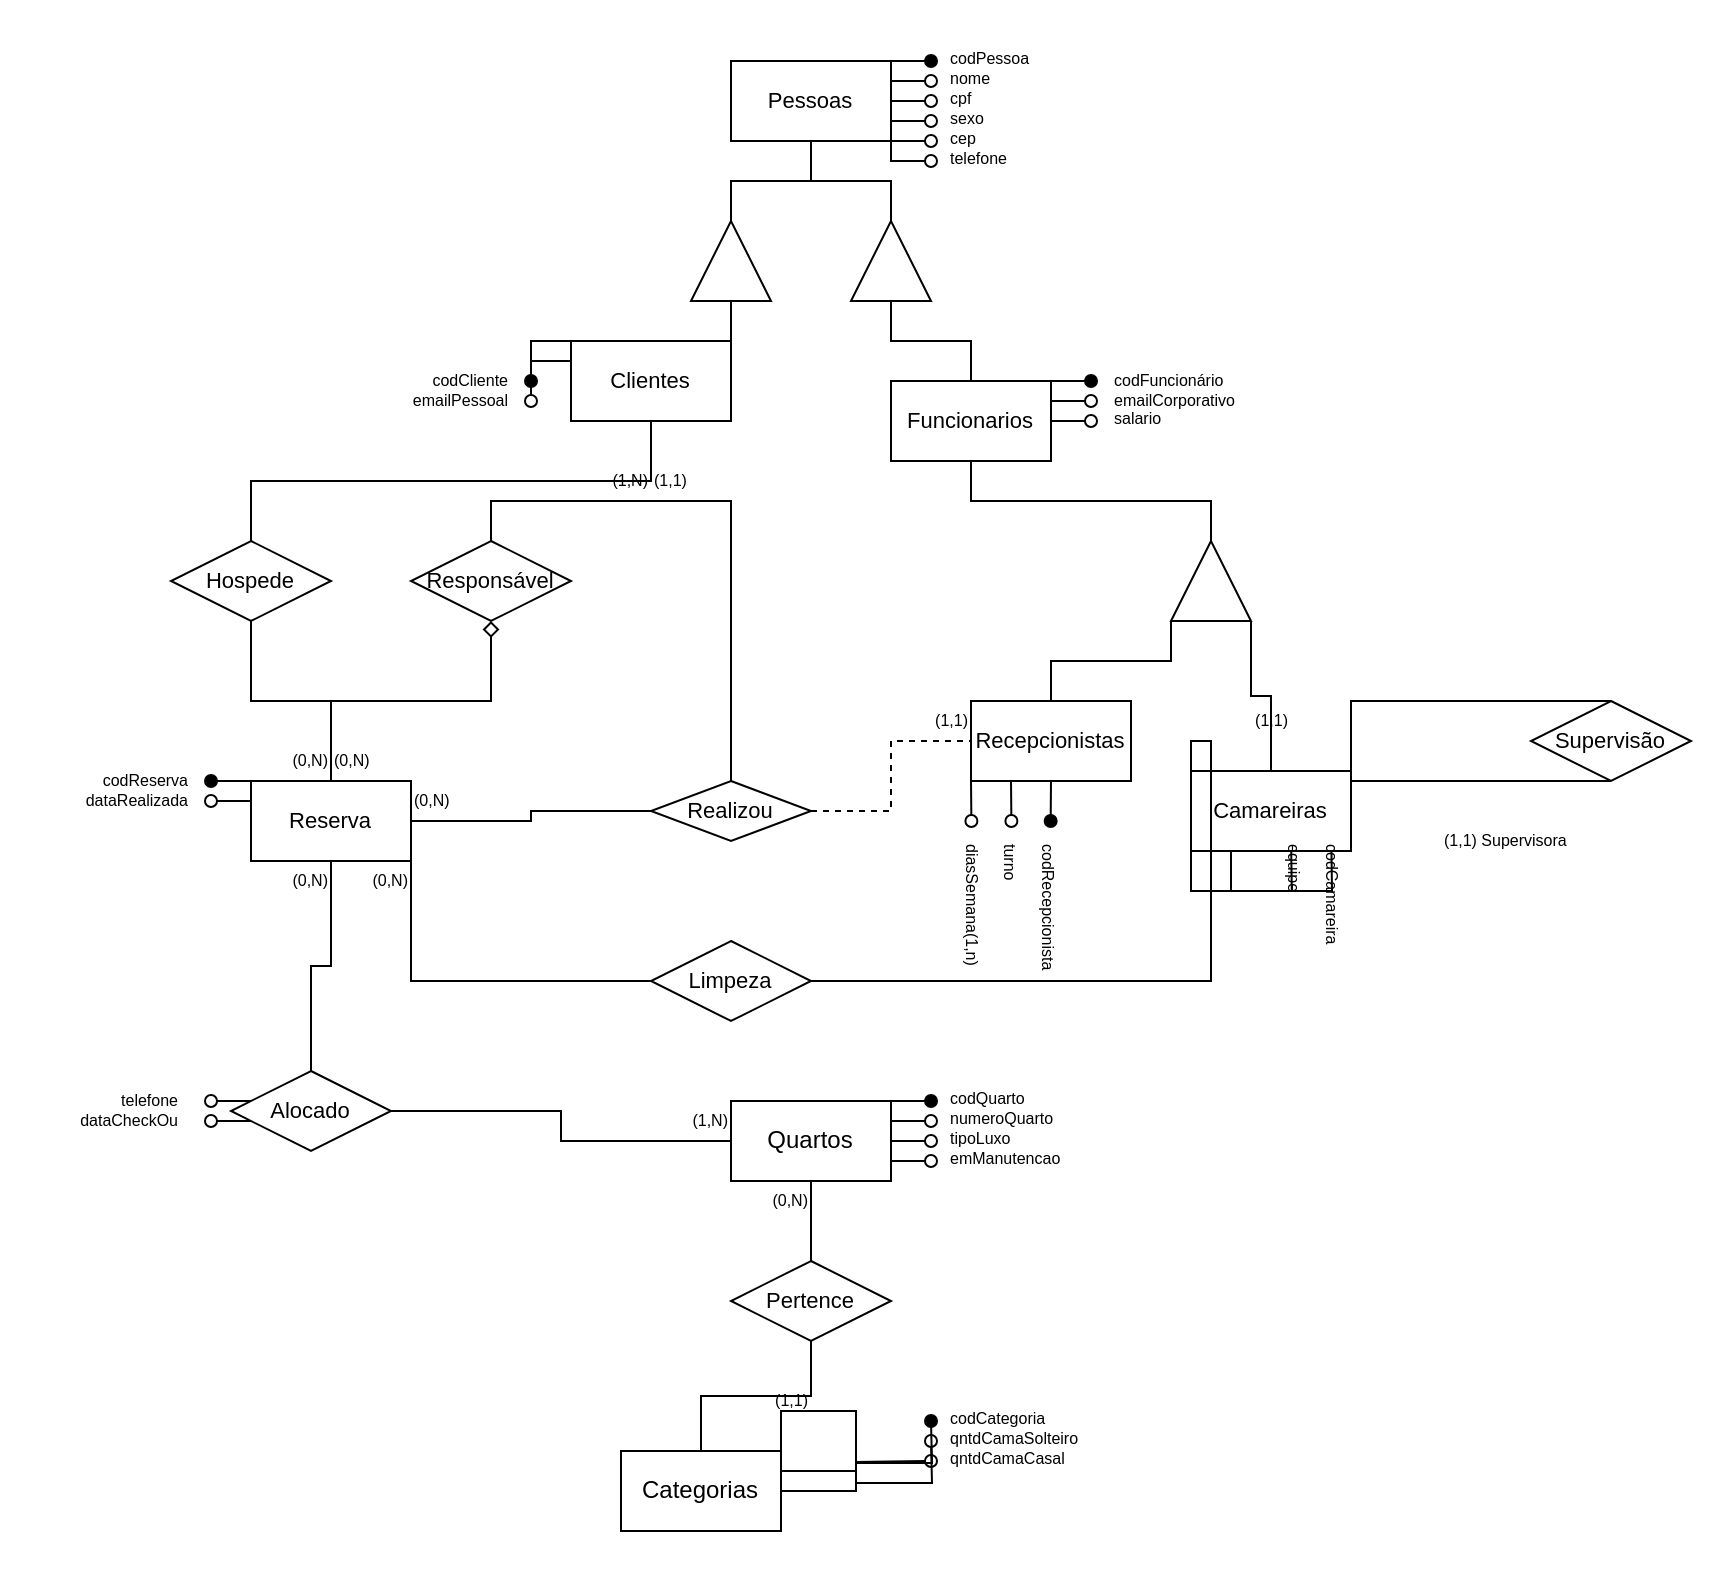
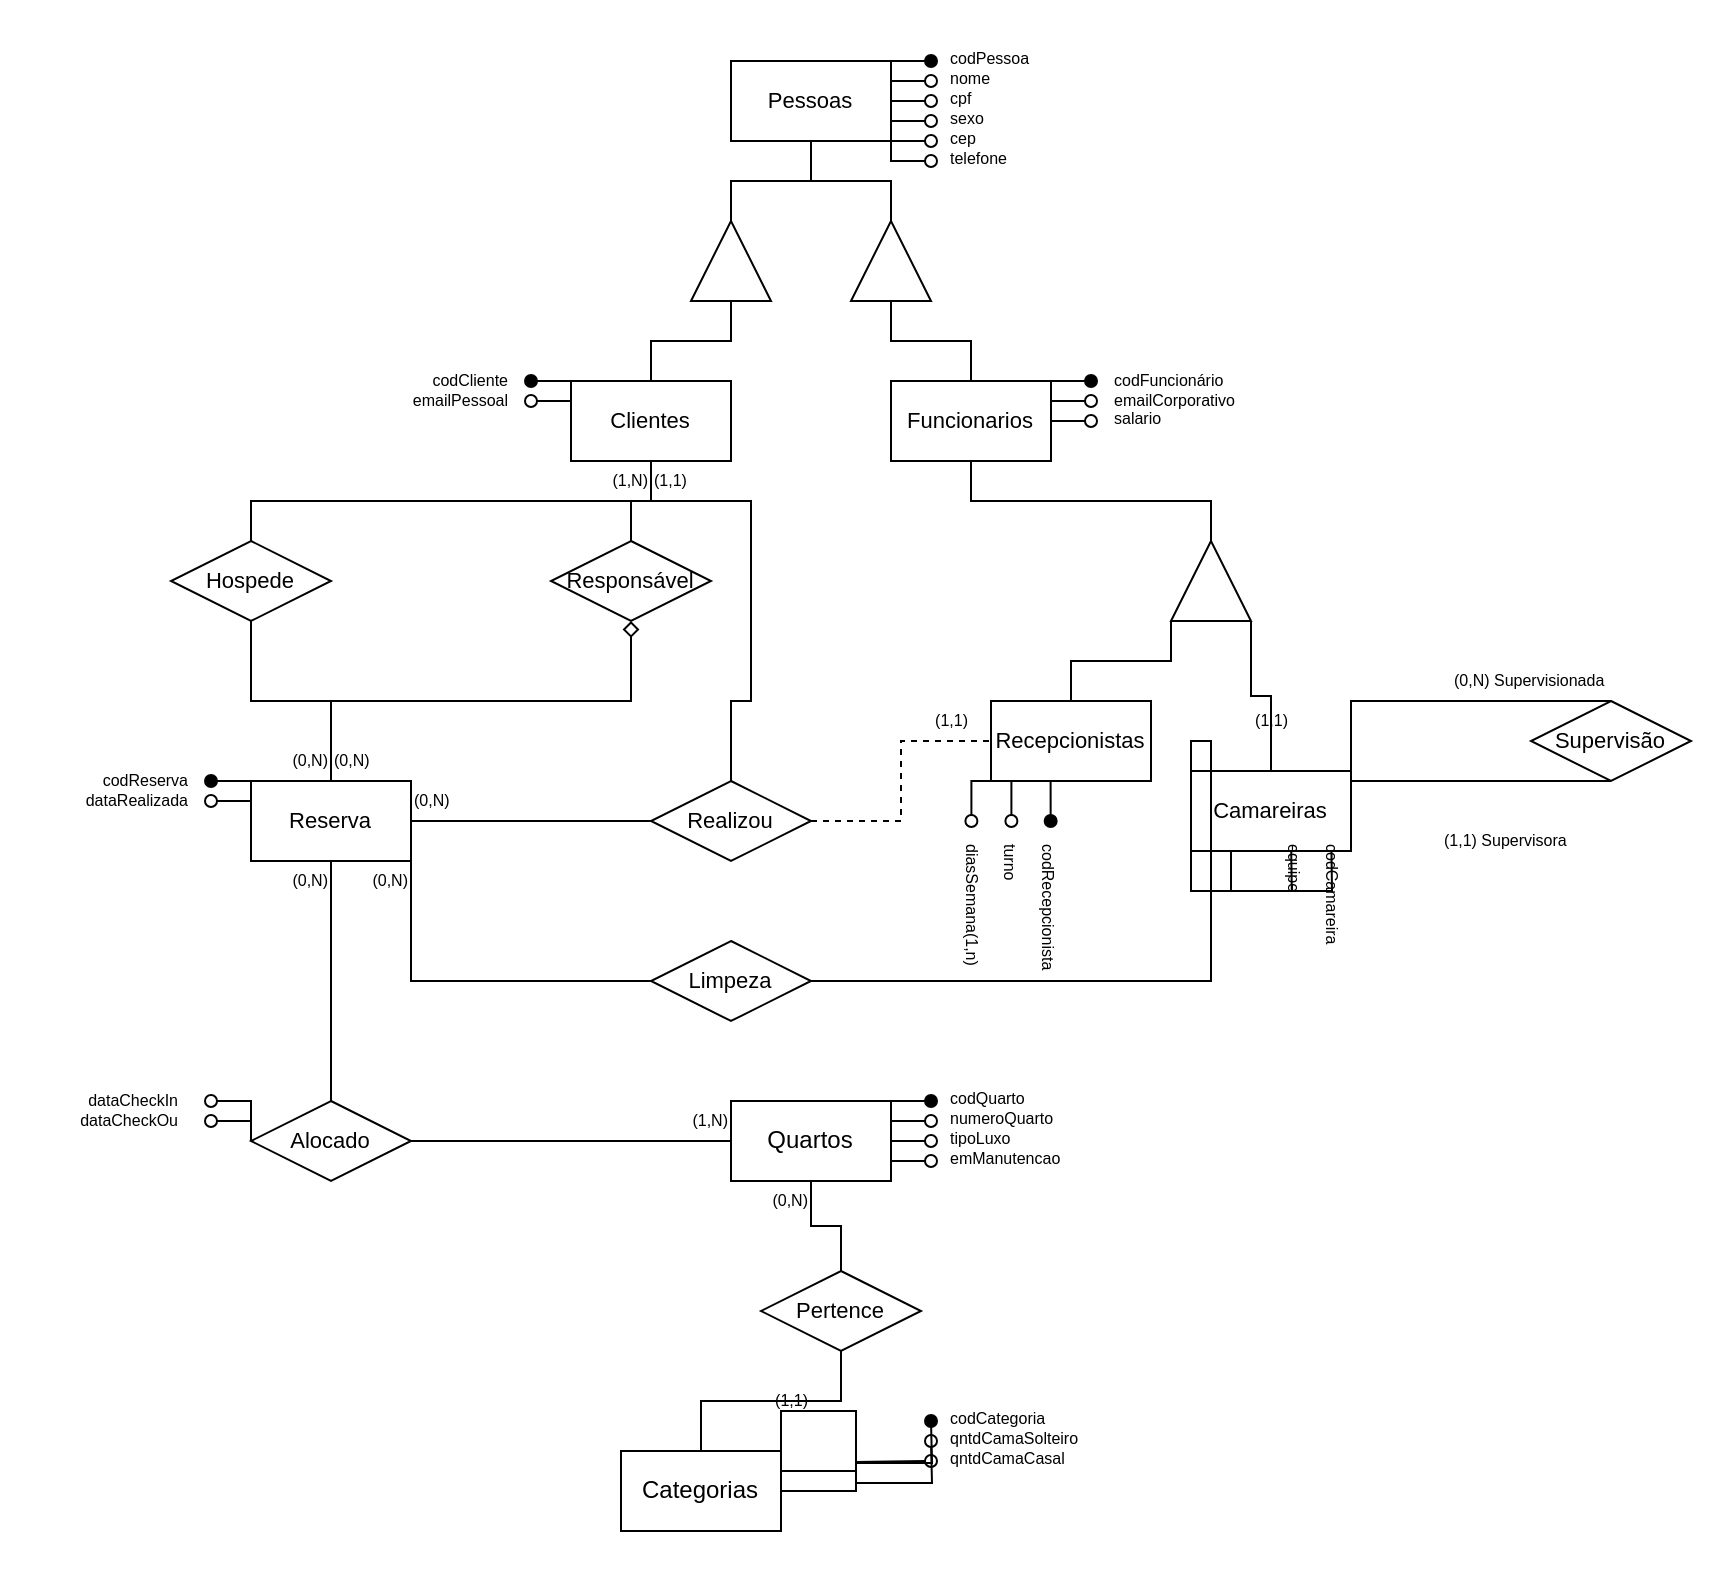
node "Clientes": moved (651, 381) -> (651, 421)
node "Responsável": moved (491, 581) -> (631, 581)
node "(0,N) Supervisionada": added
node "Recepcionistas": moved (1051, 741) -> (1071, 741)
node "Realizou": size 160x60 -> 160x80
node "telefone dataCheckOu": label "telefone dataCheckOu" -> "dataCheckIn dataCheckOu"
node "Alocado": moved (311, 1111) -> (331, 1141)
node "Pertence": moved (811, 1301) -> (841, 1311)
